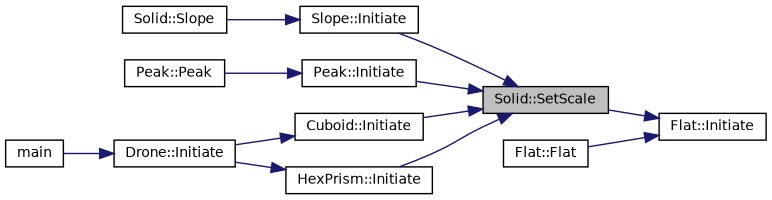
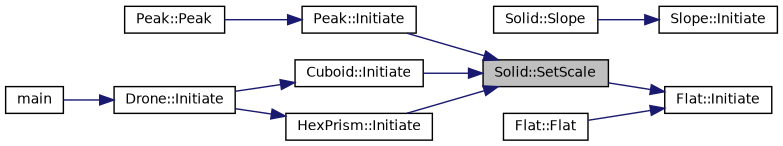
edge "Slope::Initiate" -> "Solid::SetScale": removed
